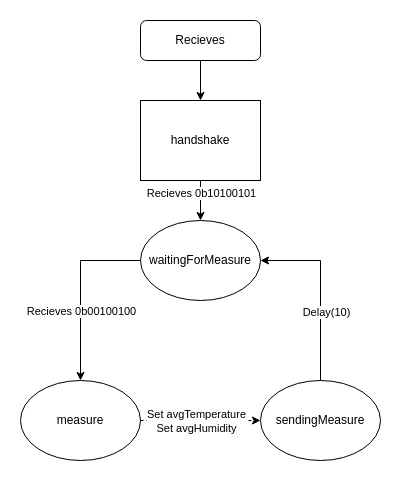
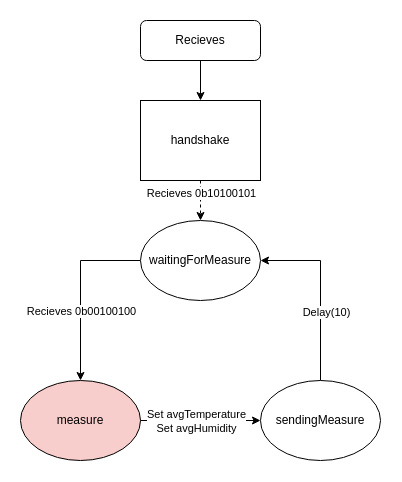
edge "handshake" -> "waitingForMeasure": style solid -> dashed
node "measure": fillcolor #ffffff -> #f8cecc
edge "measure" -> "sendingMeasure": style dashed -> solid
